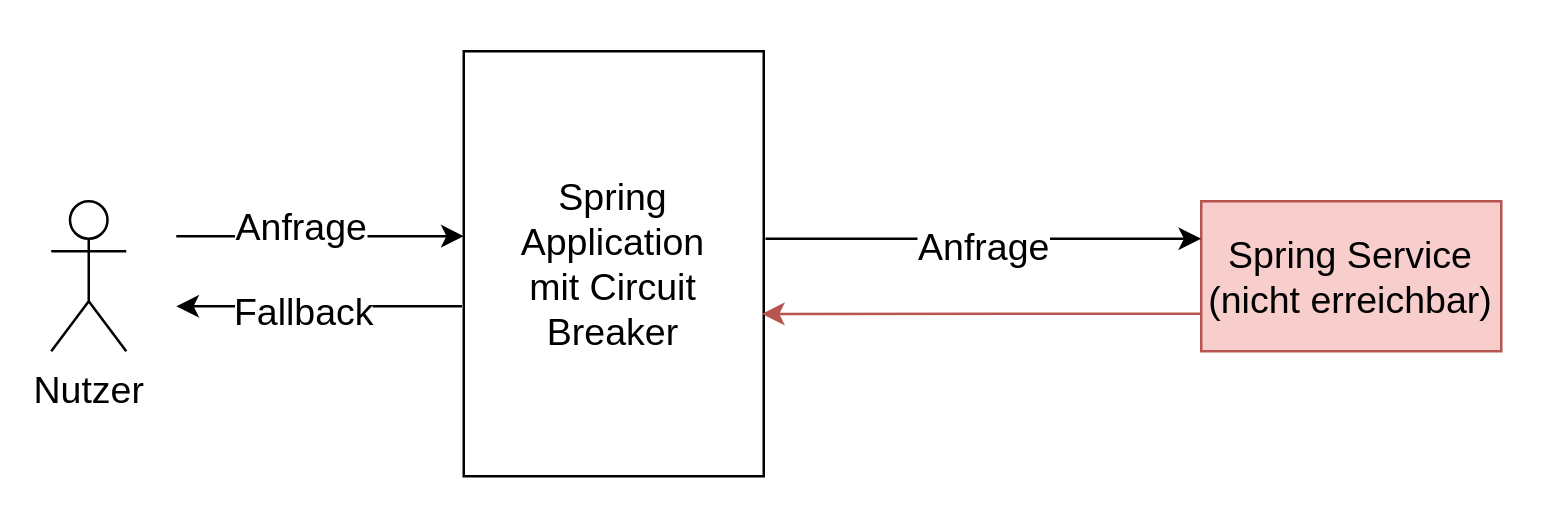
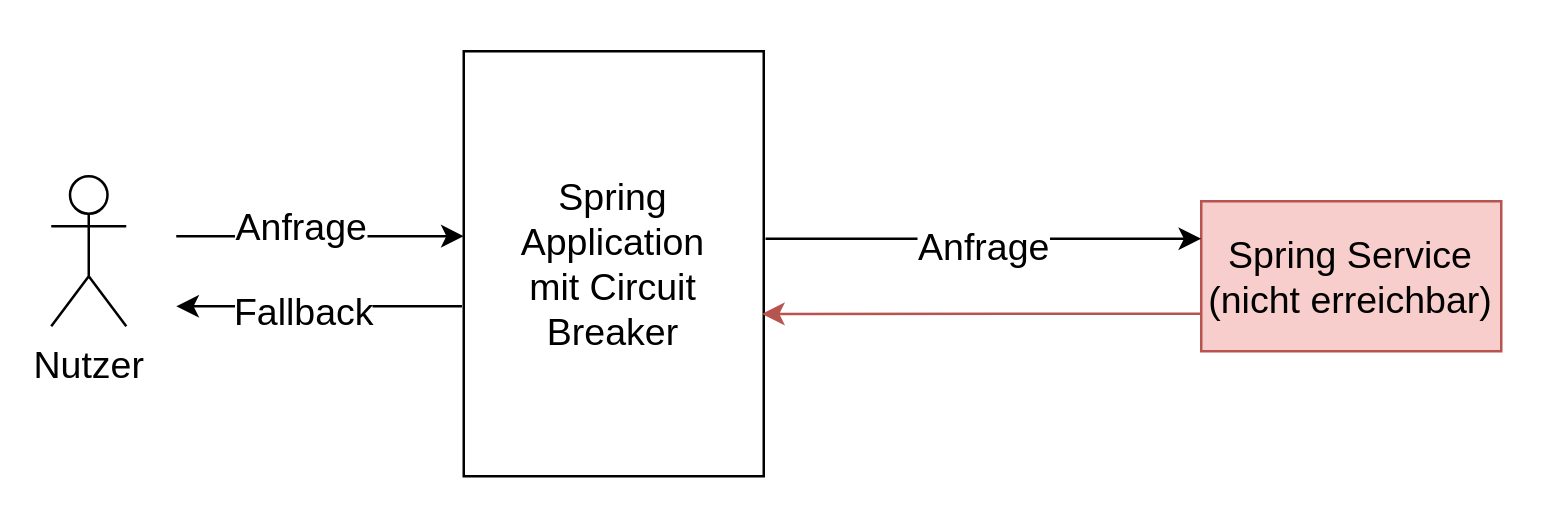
node "Nutzer": moved (89, 276) -> (89, 251)
